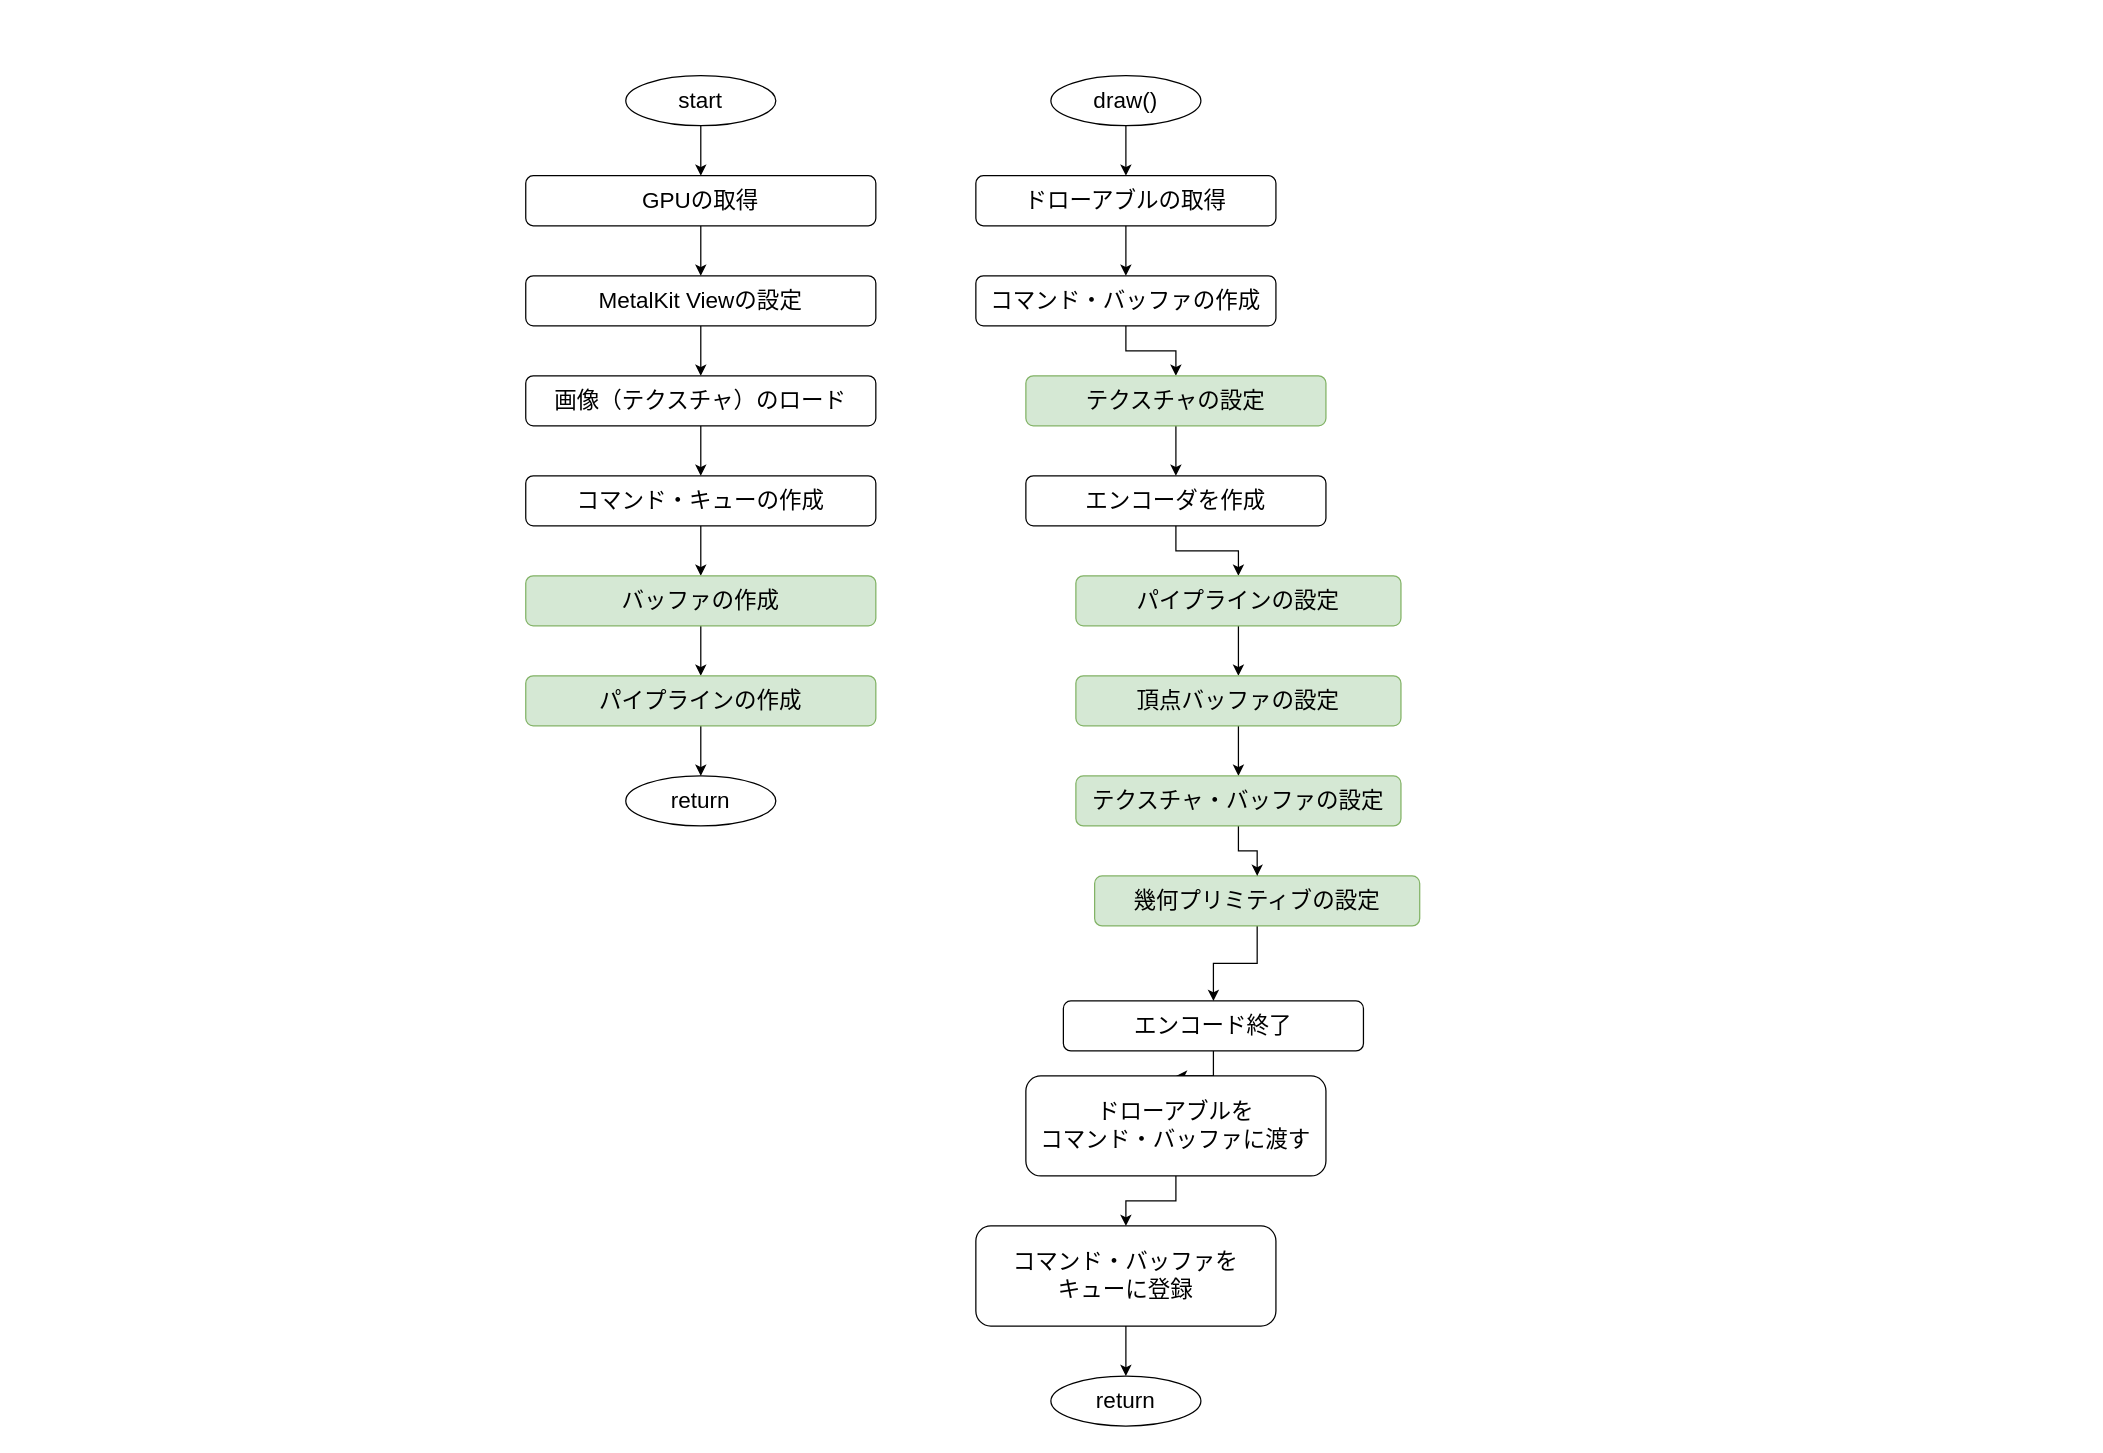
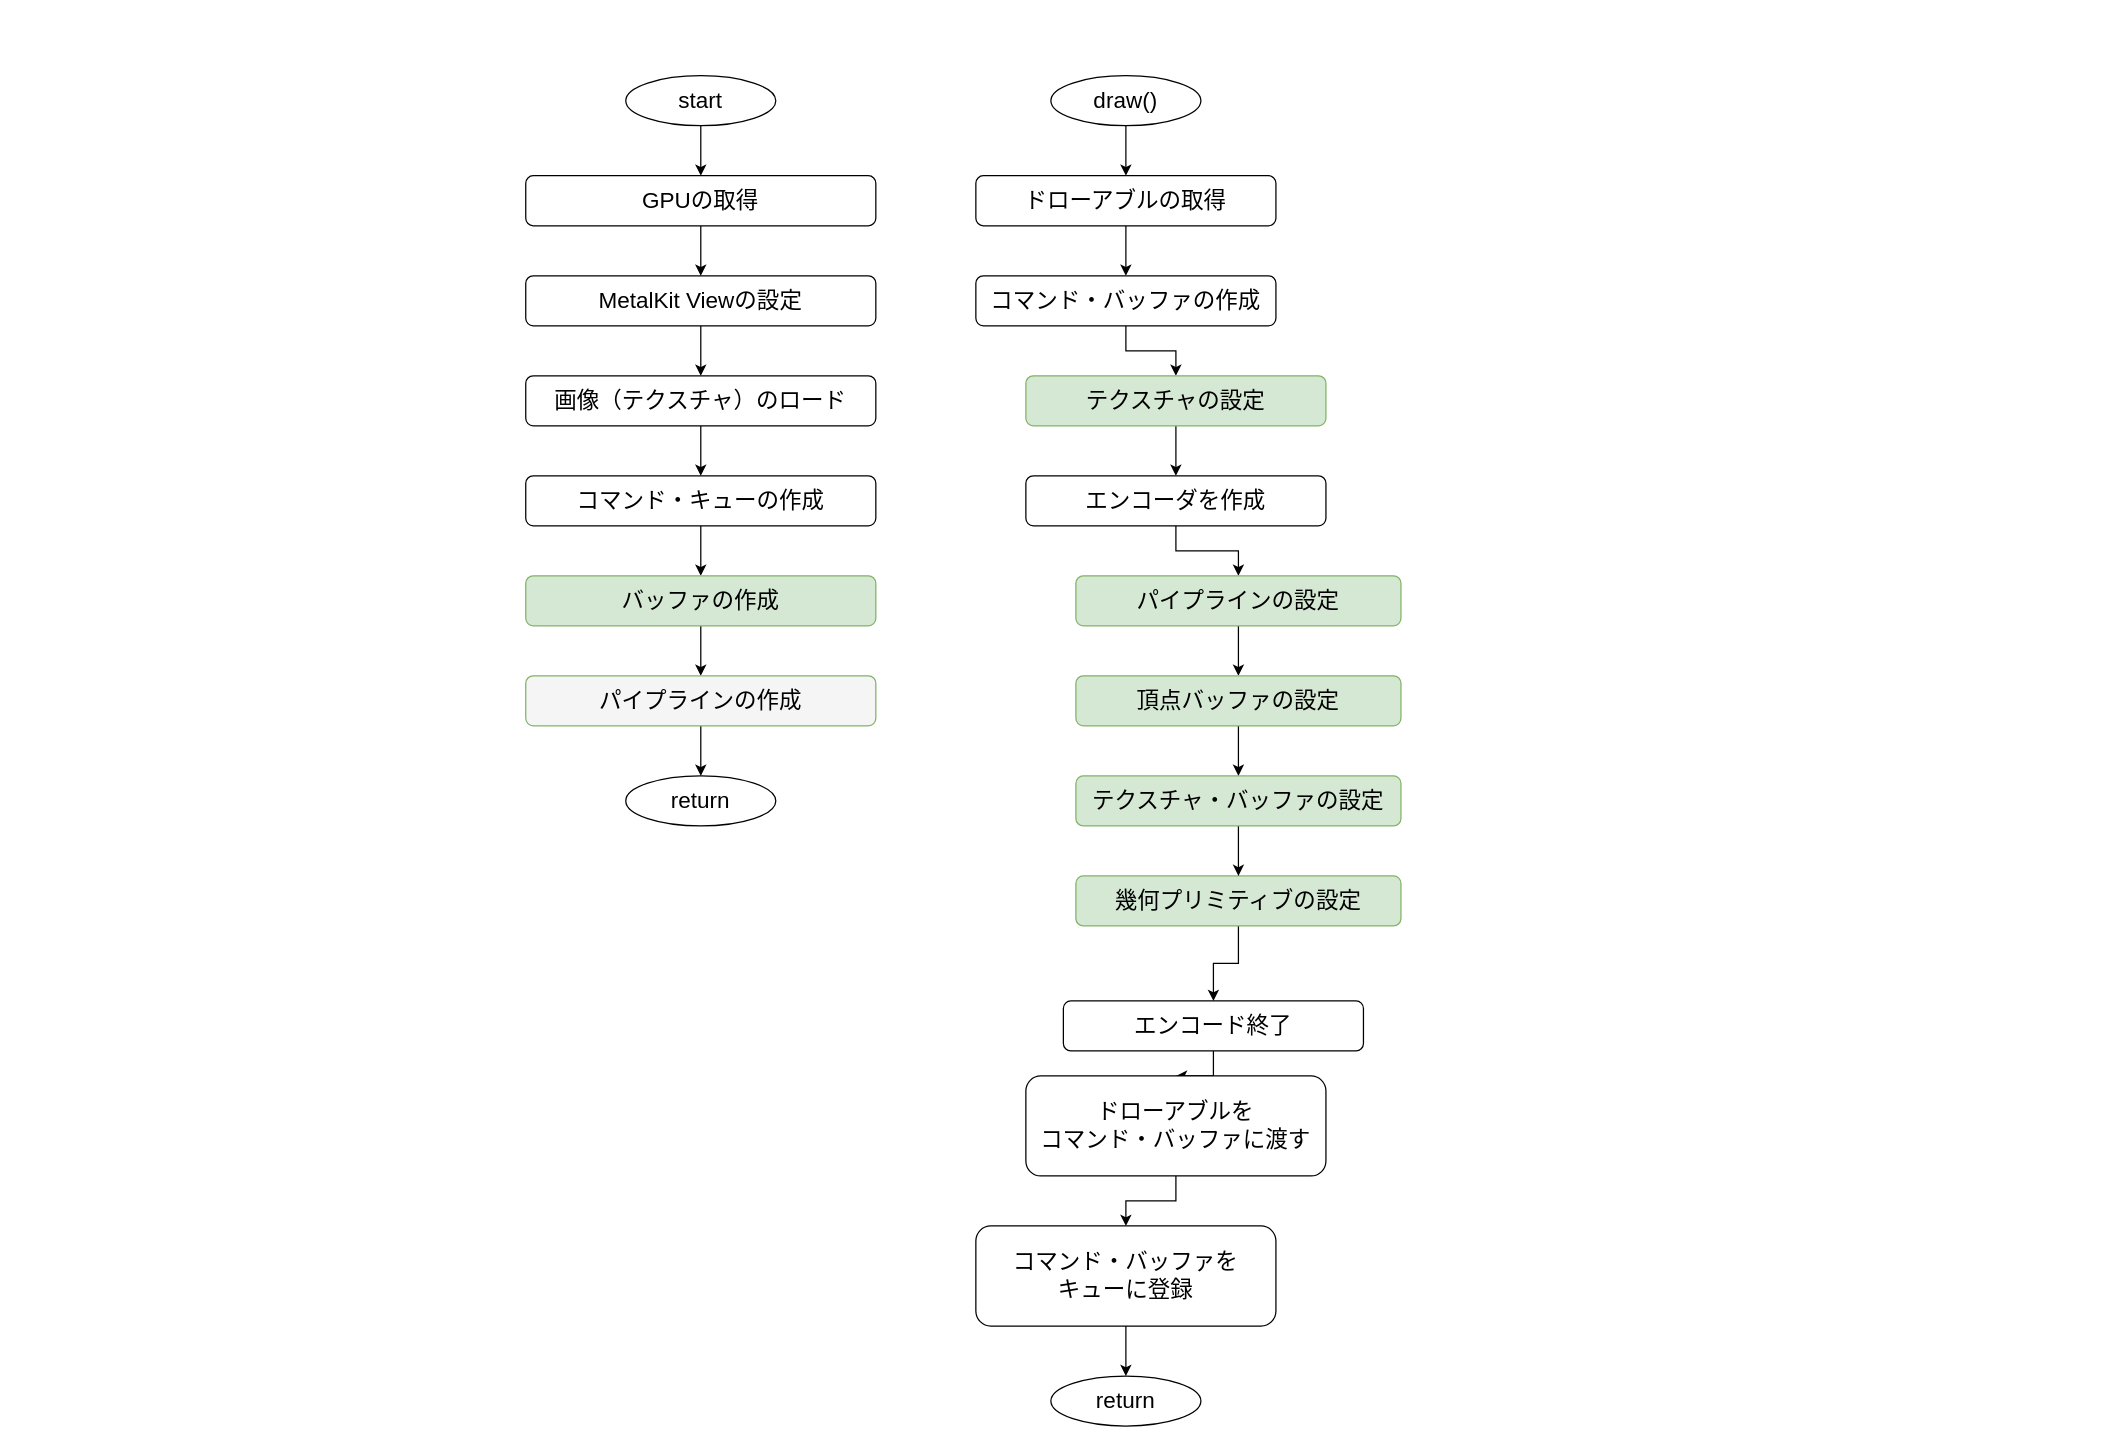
node "パイプラインの作成": fillcolor #d5e8d4 -> #f5f5f5
node "幾何プリミティブの設定": moved (1257, 901) -> (1238, 901)
